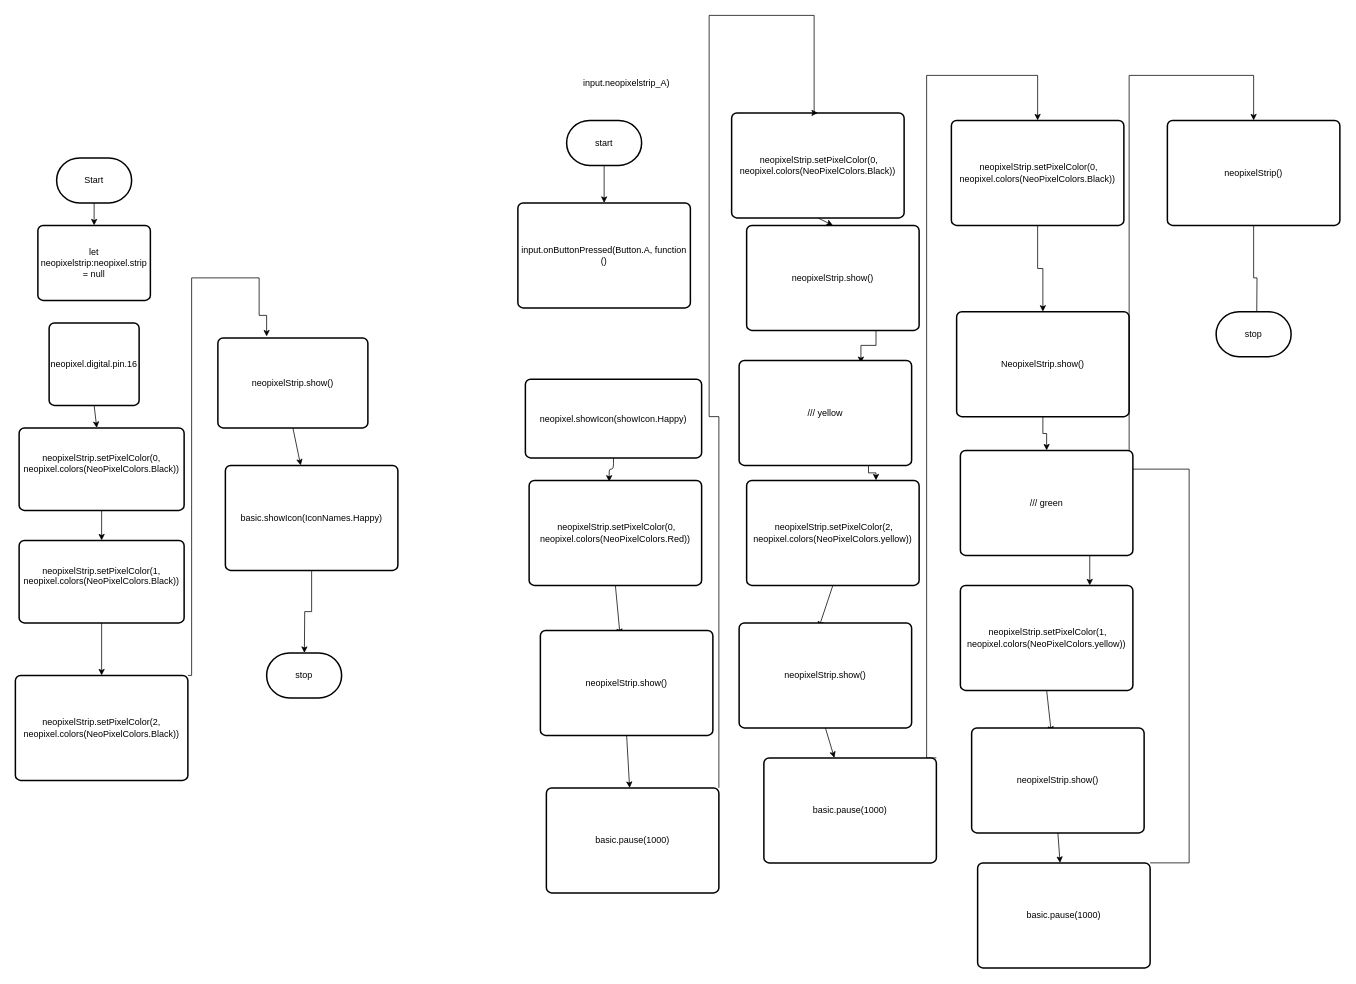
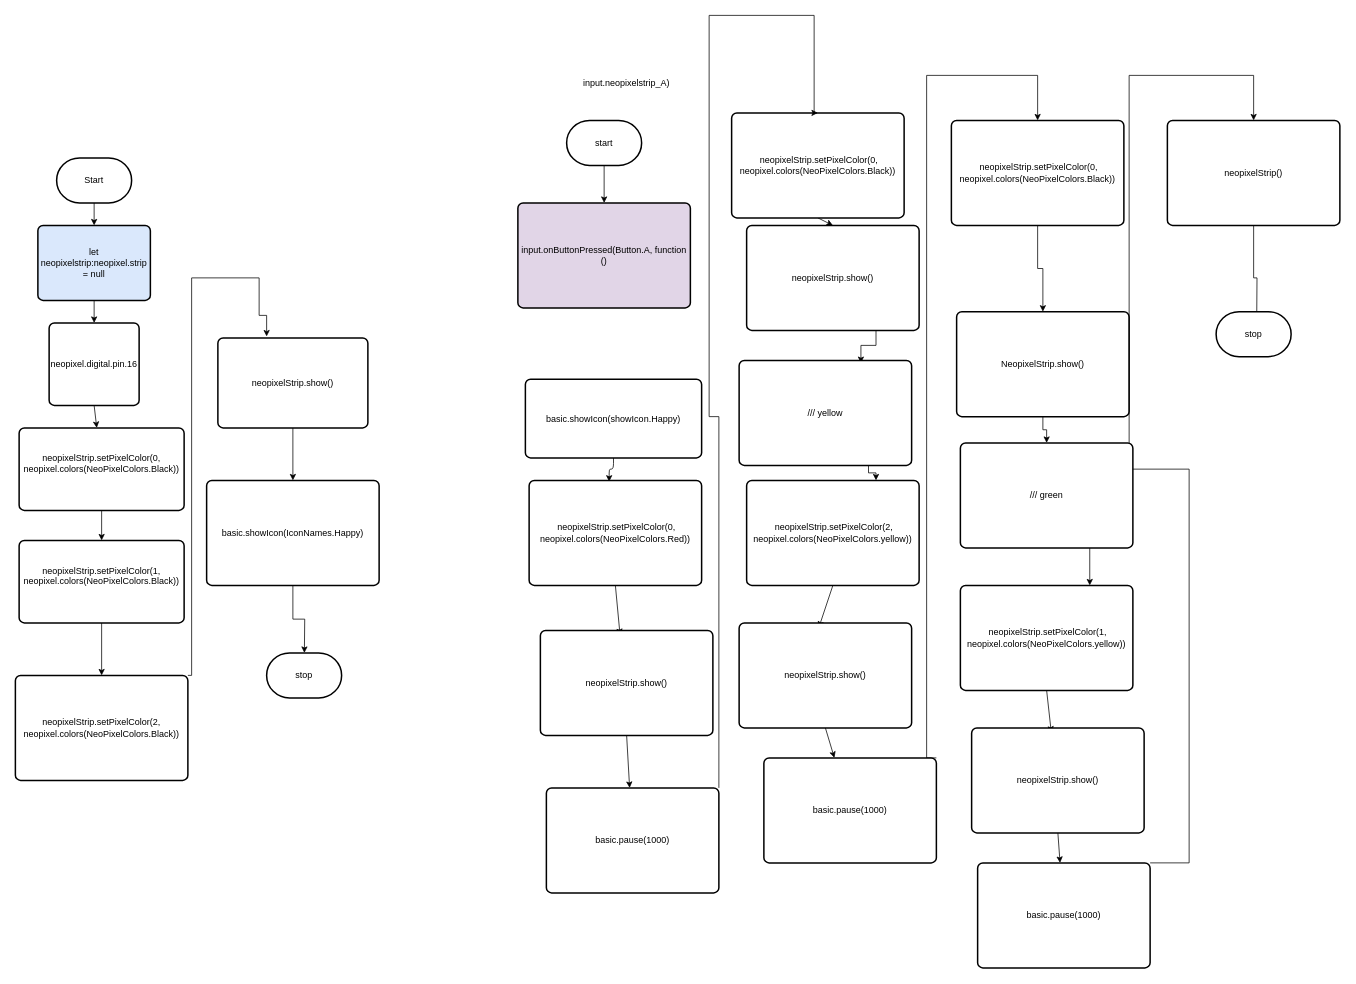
node "input.onButtonPressed(Button.A, function ()": fillcolor #ffffff -> #e1d5e7
node "let neopixelstrip:neopixel.strip = null": fillcolor #ffffff -> #dae8fc
edge "let neopixelstrip:neopixel.strip = null" -> "neopixel.digital.pin.16": added
node "neopixel.showIcon(showIcon.Happy)": label "neopixel.showIcon(showIcon.Happy)" -> "basic.showIcon(showIcon.Happy)"
node "/// green": moved (1047, 503) -> (1047, 495)
node "basic.showIcon(IconNames.Happy)": moved (312, 518) -> (293, 533)
